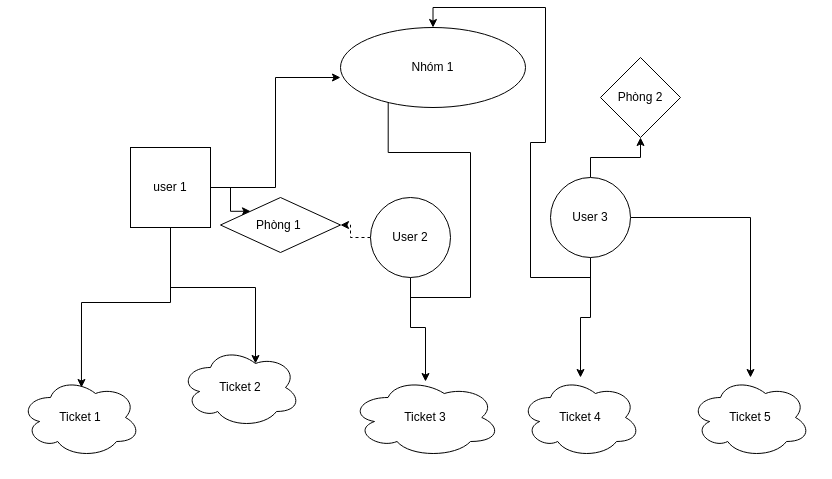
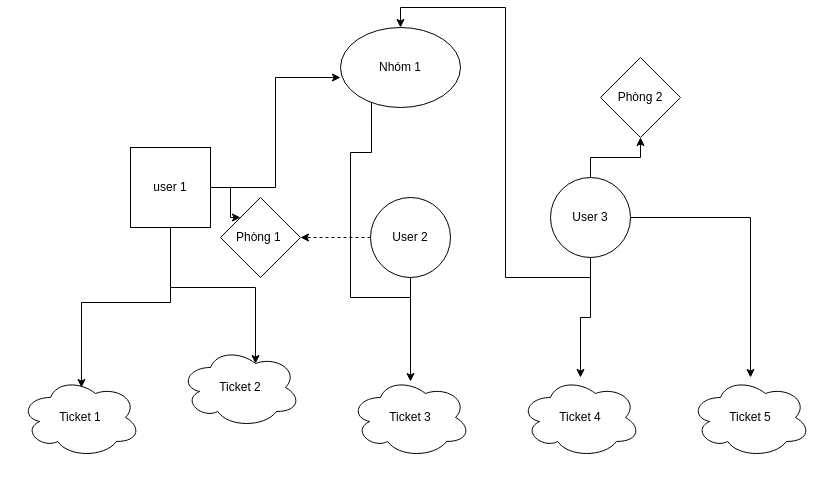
node "Nhóm 1": size 185x80 -> 120x80
node "Phòng 1": size 120x55 -> 80x80
node "Ticket 3": size 150x80 -> 120x80
